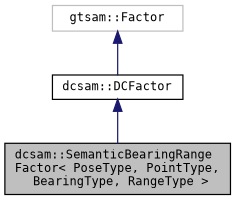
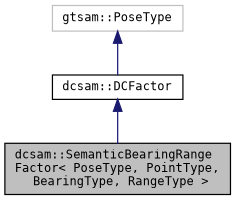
node "gtsam::Factor": label "gtsam::Factor" -> "gtsam::PoseType"
